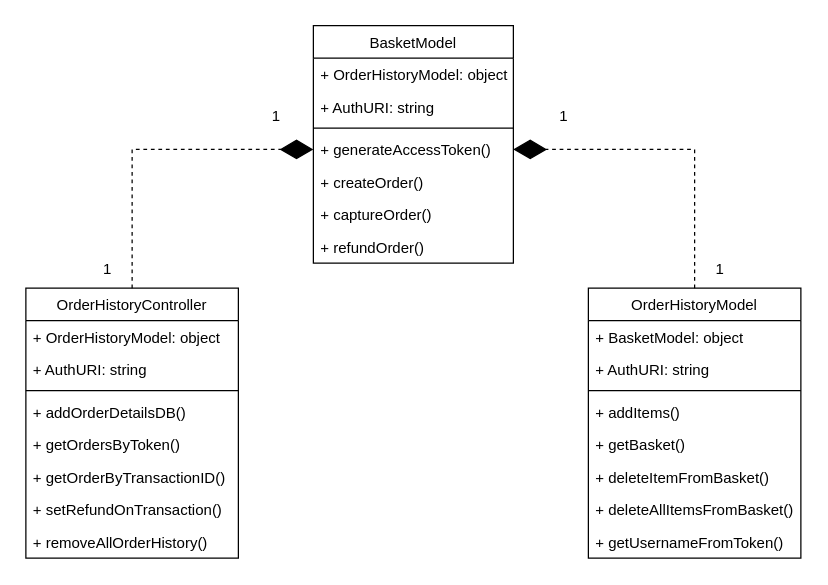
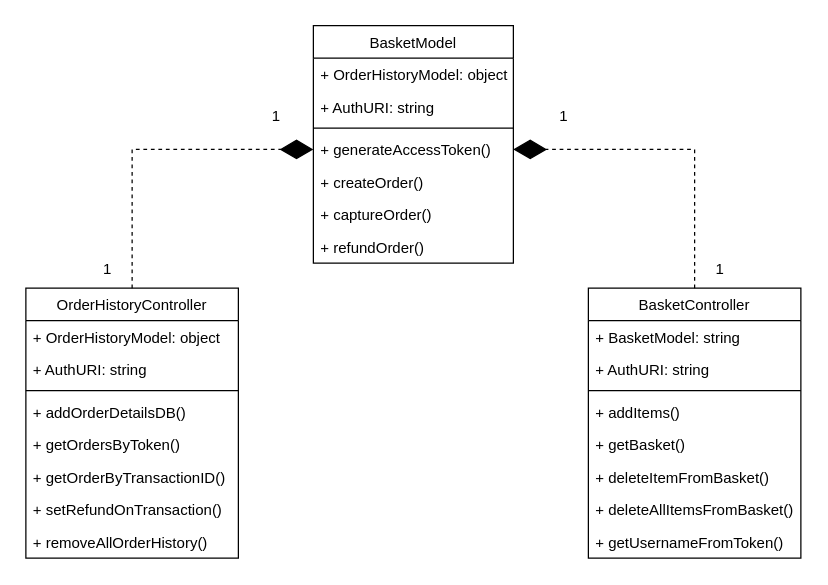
node "OrderHistoryModel": label "OrderHistoryModel" -> "BasketController"
node "+ BasketModel: object": label "+ BasketModel: object" -> "+ BasketModel: string"
